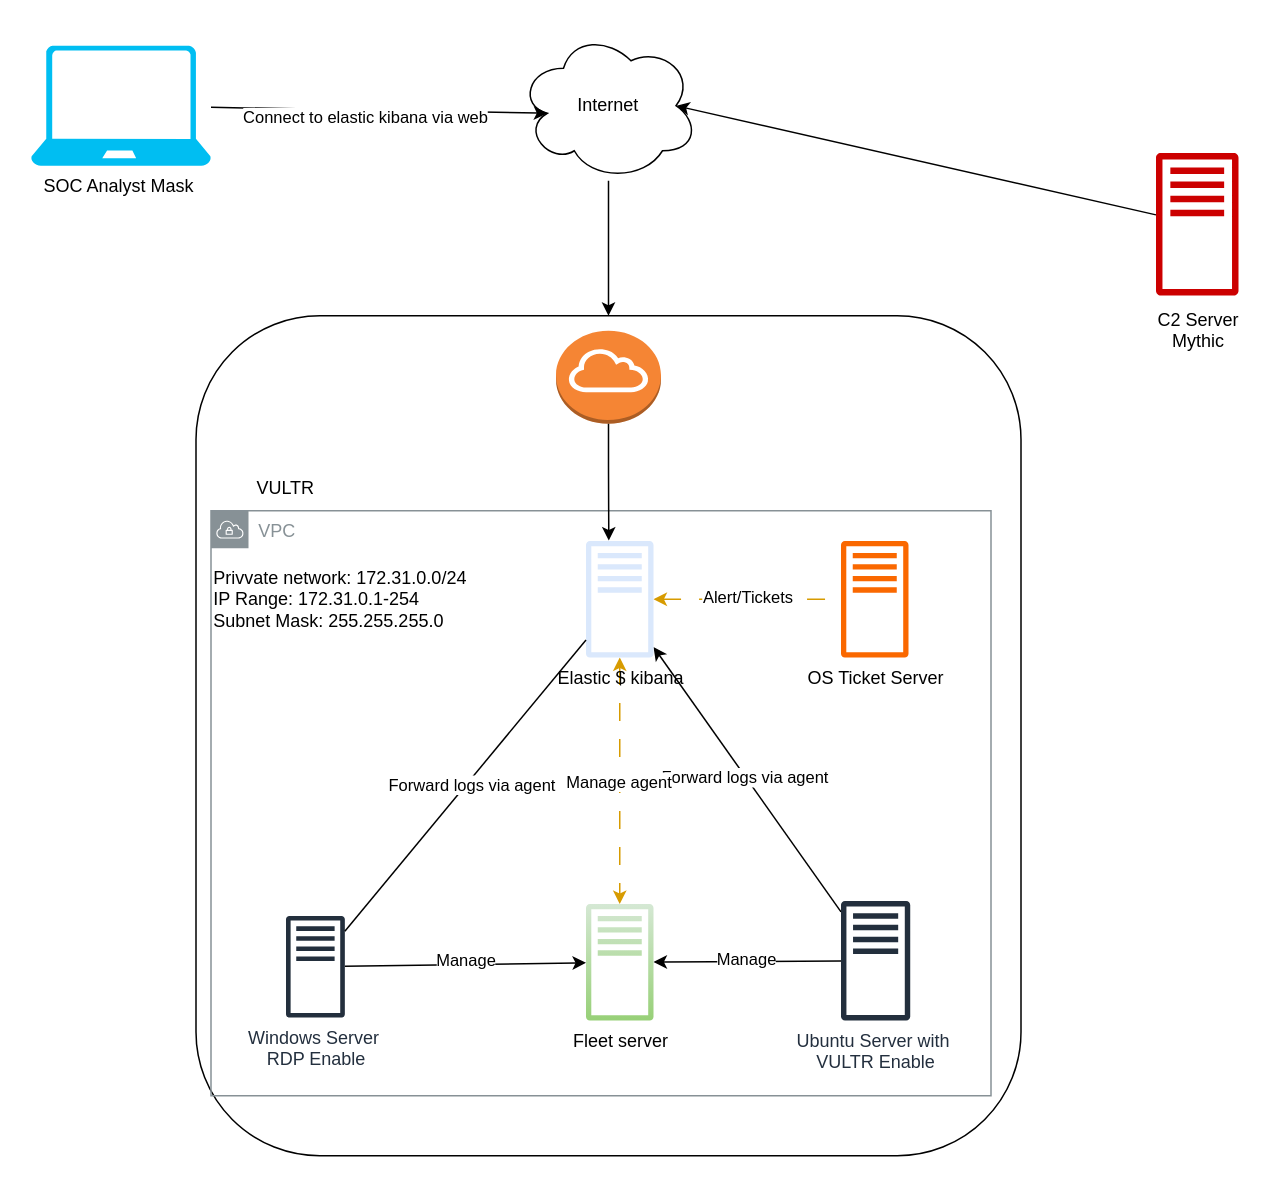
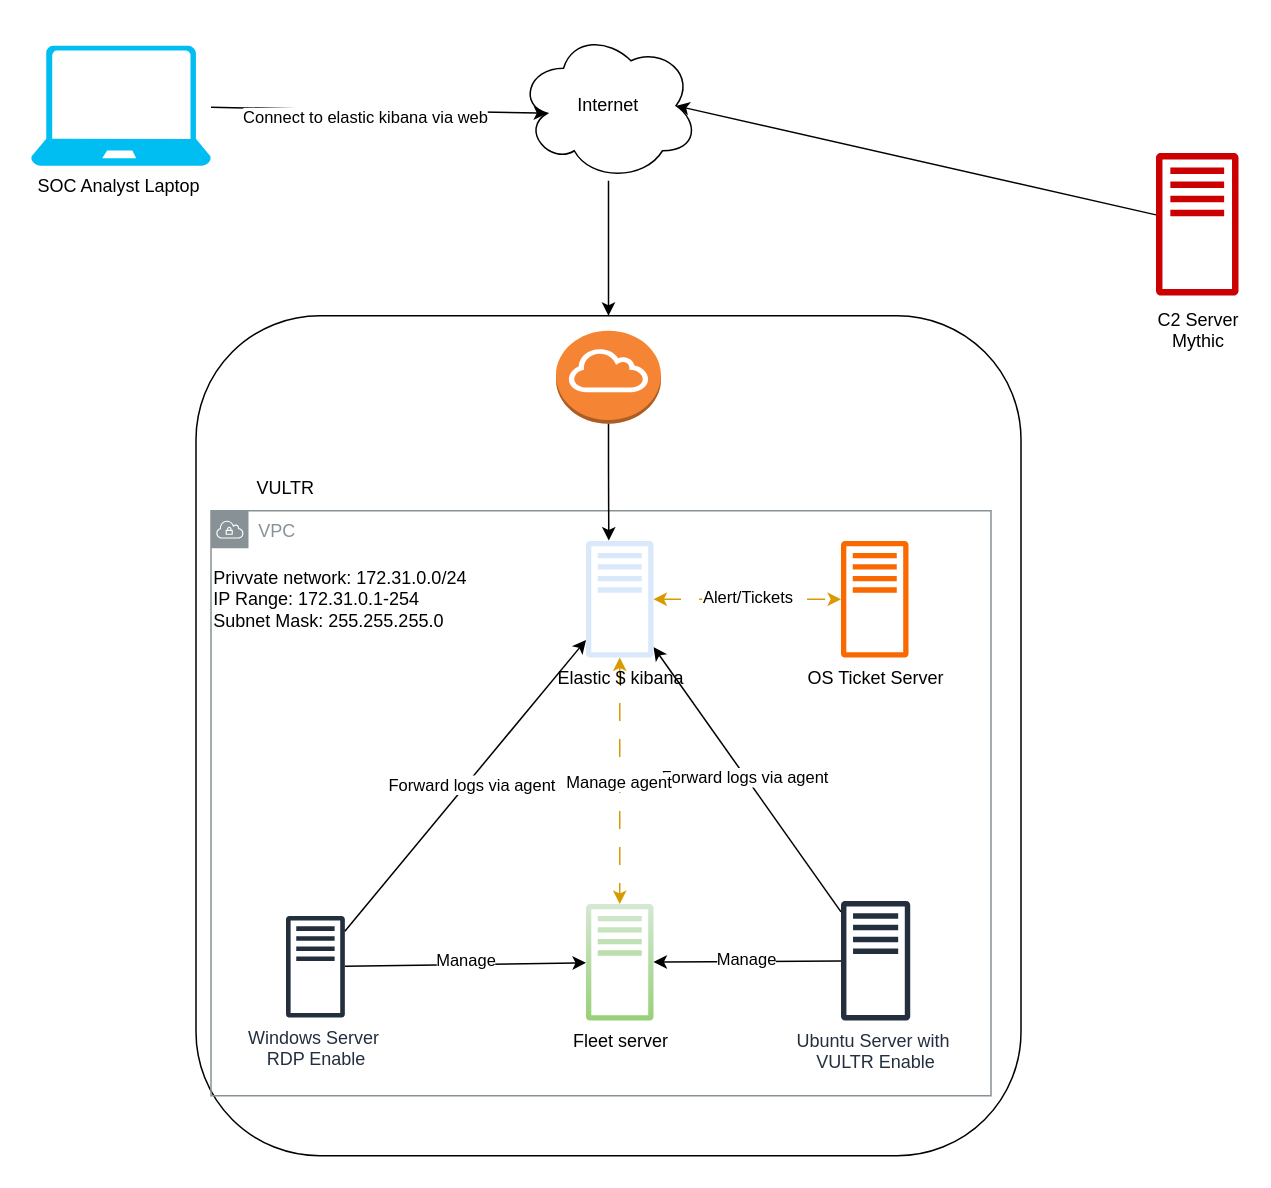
node "SOC Analyst Mask": label "SOC Analyst Mask" -> "SOC Analyst Laptop"
edge "OS Ticket Server" -> "Elastic $ kibana": arrowhead none -> classic
edge "Elastic $ kibana" -- "Windows Server RDP Enable": arrowhead none -> classic
